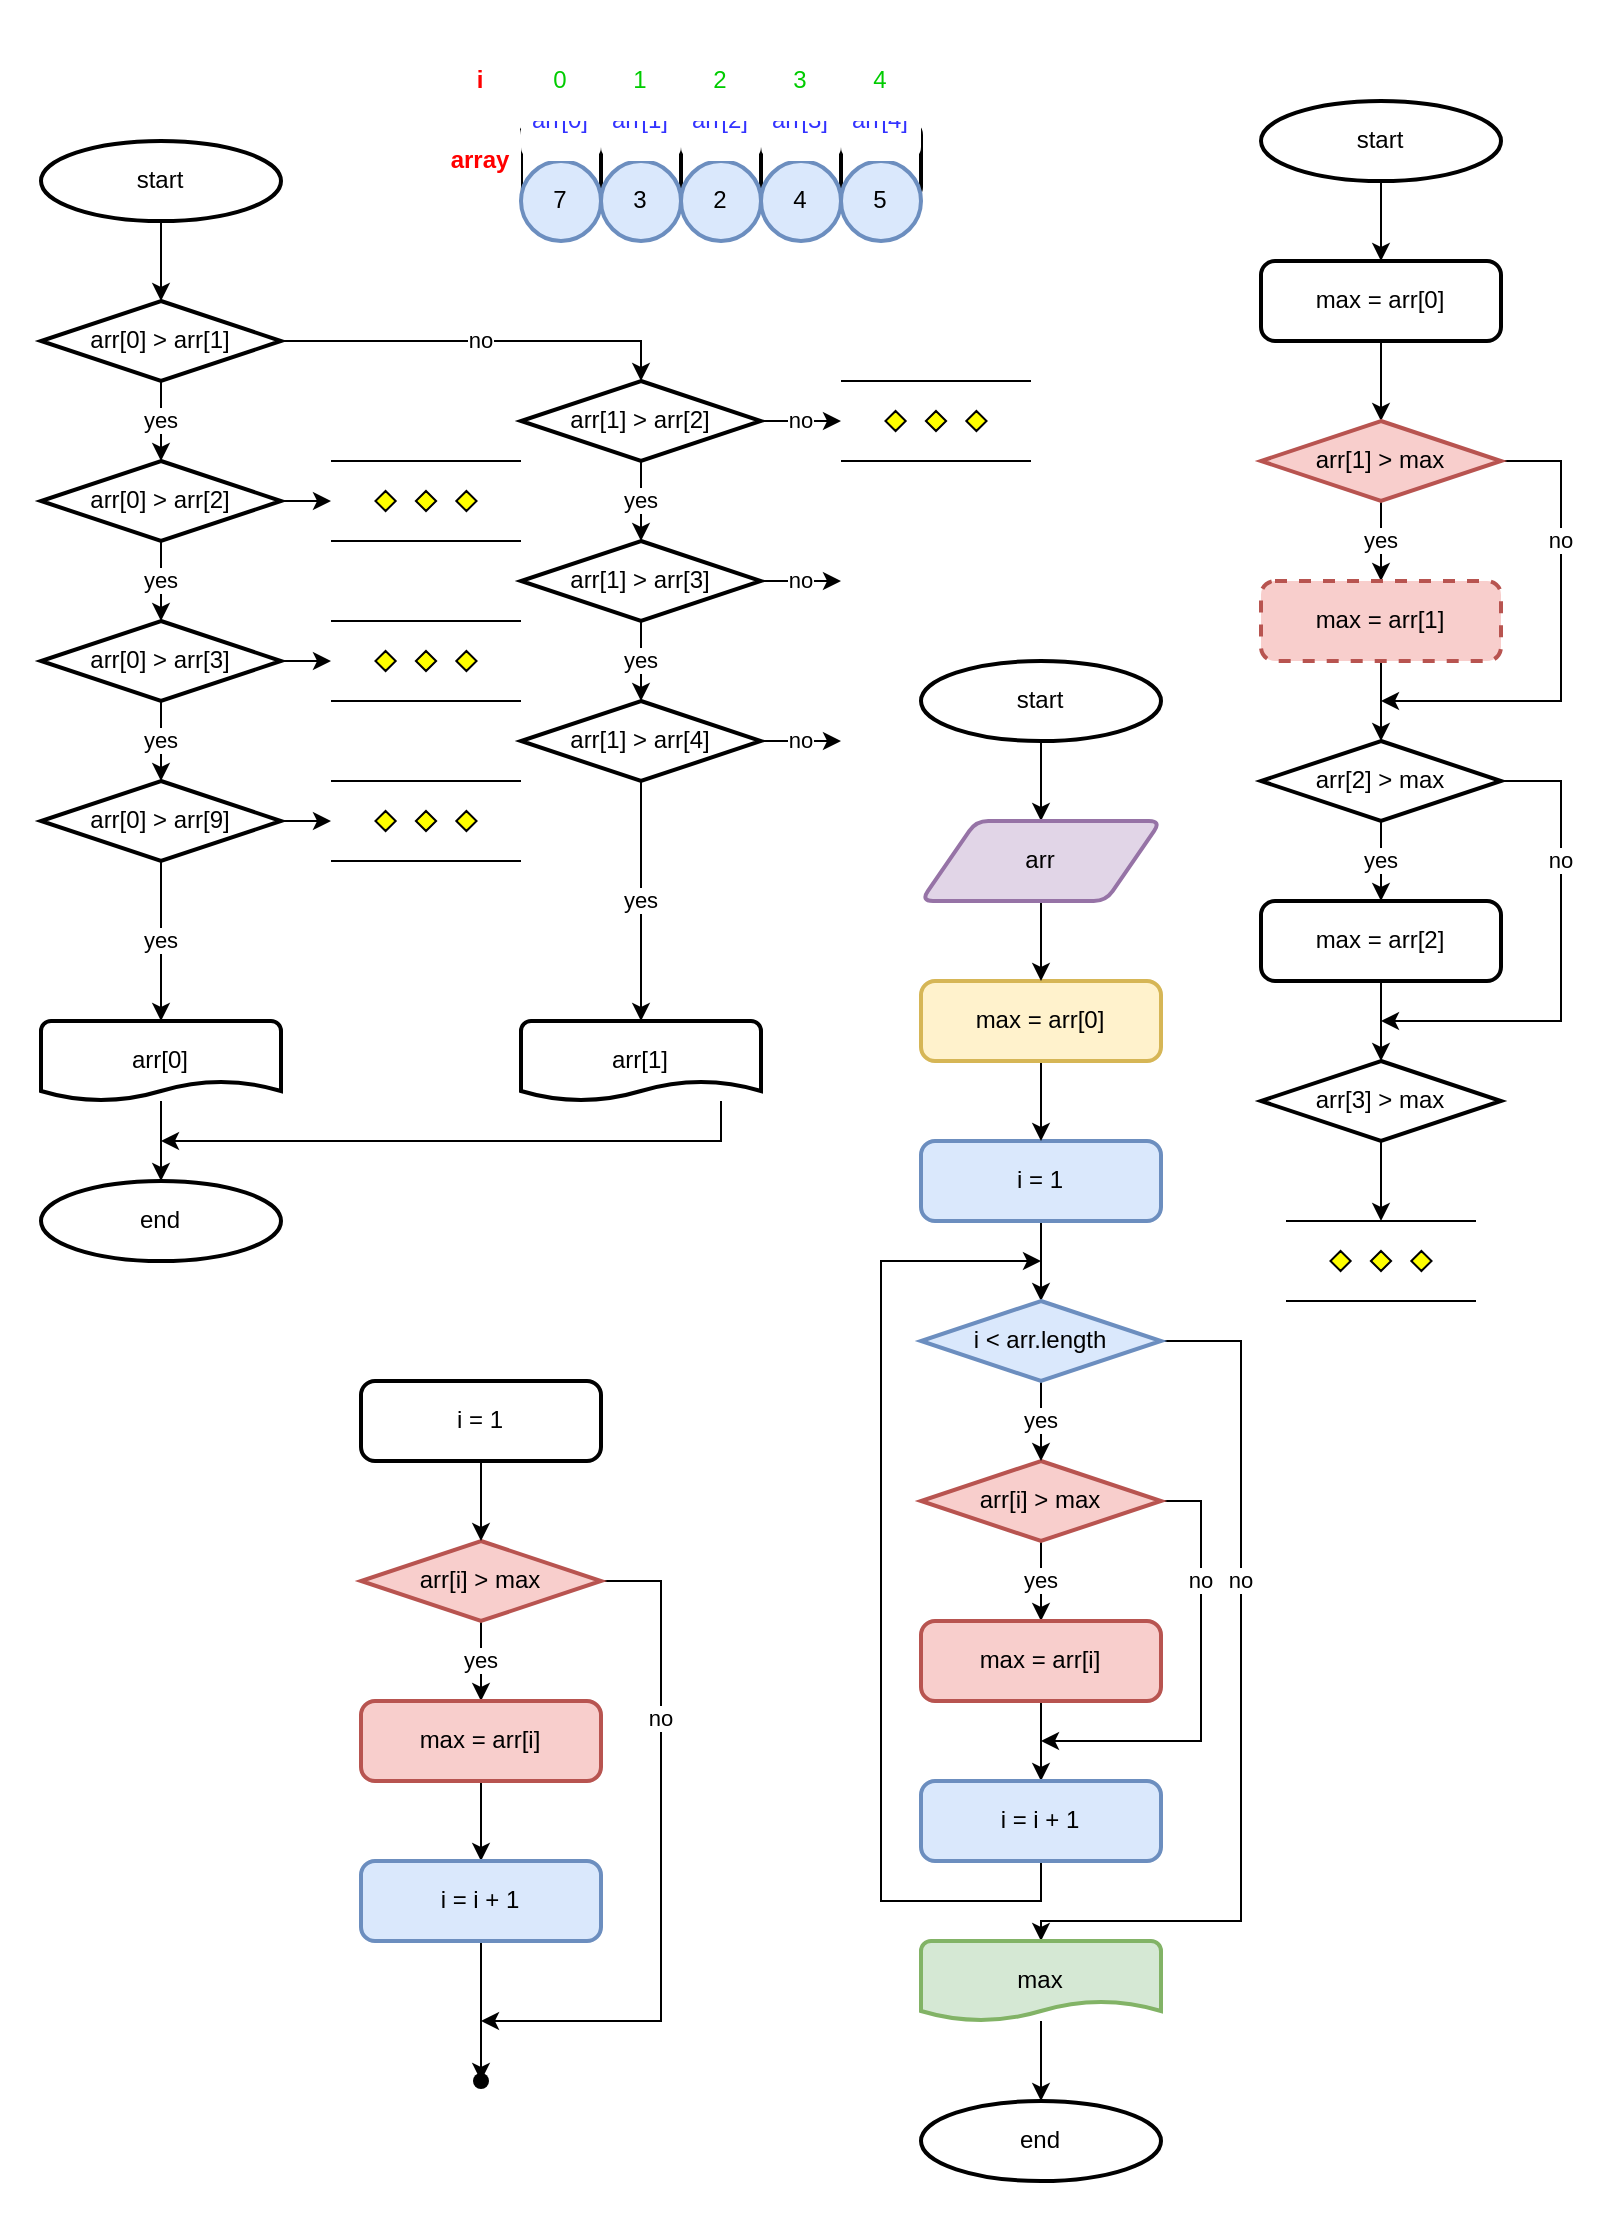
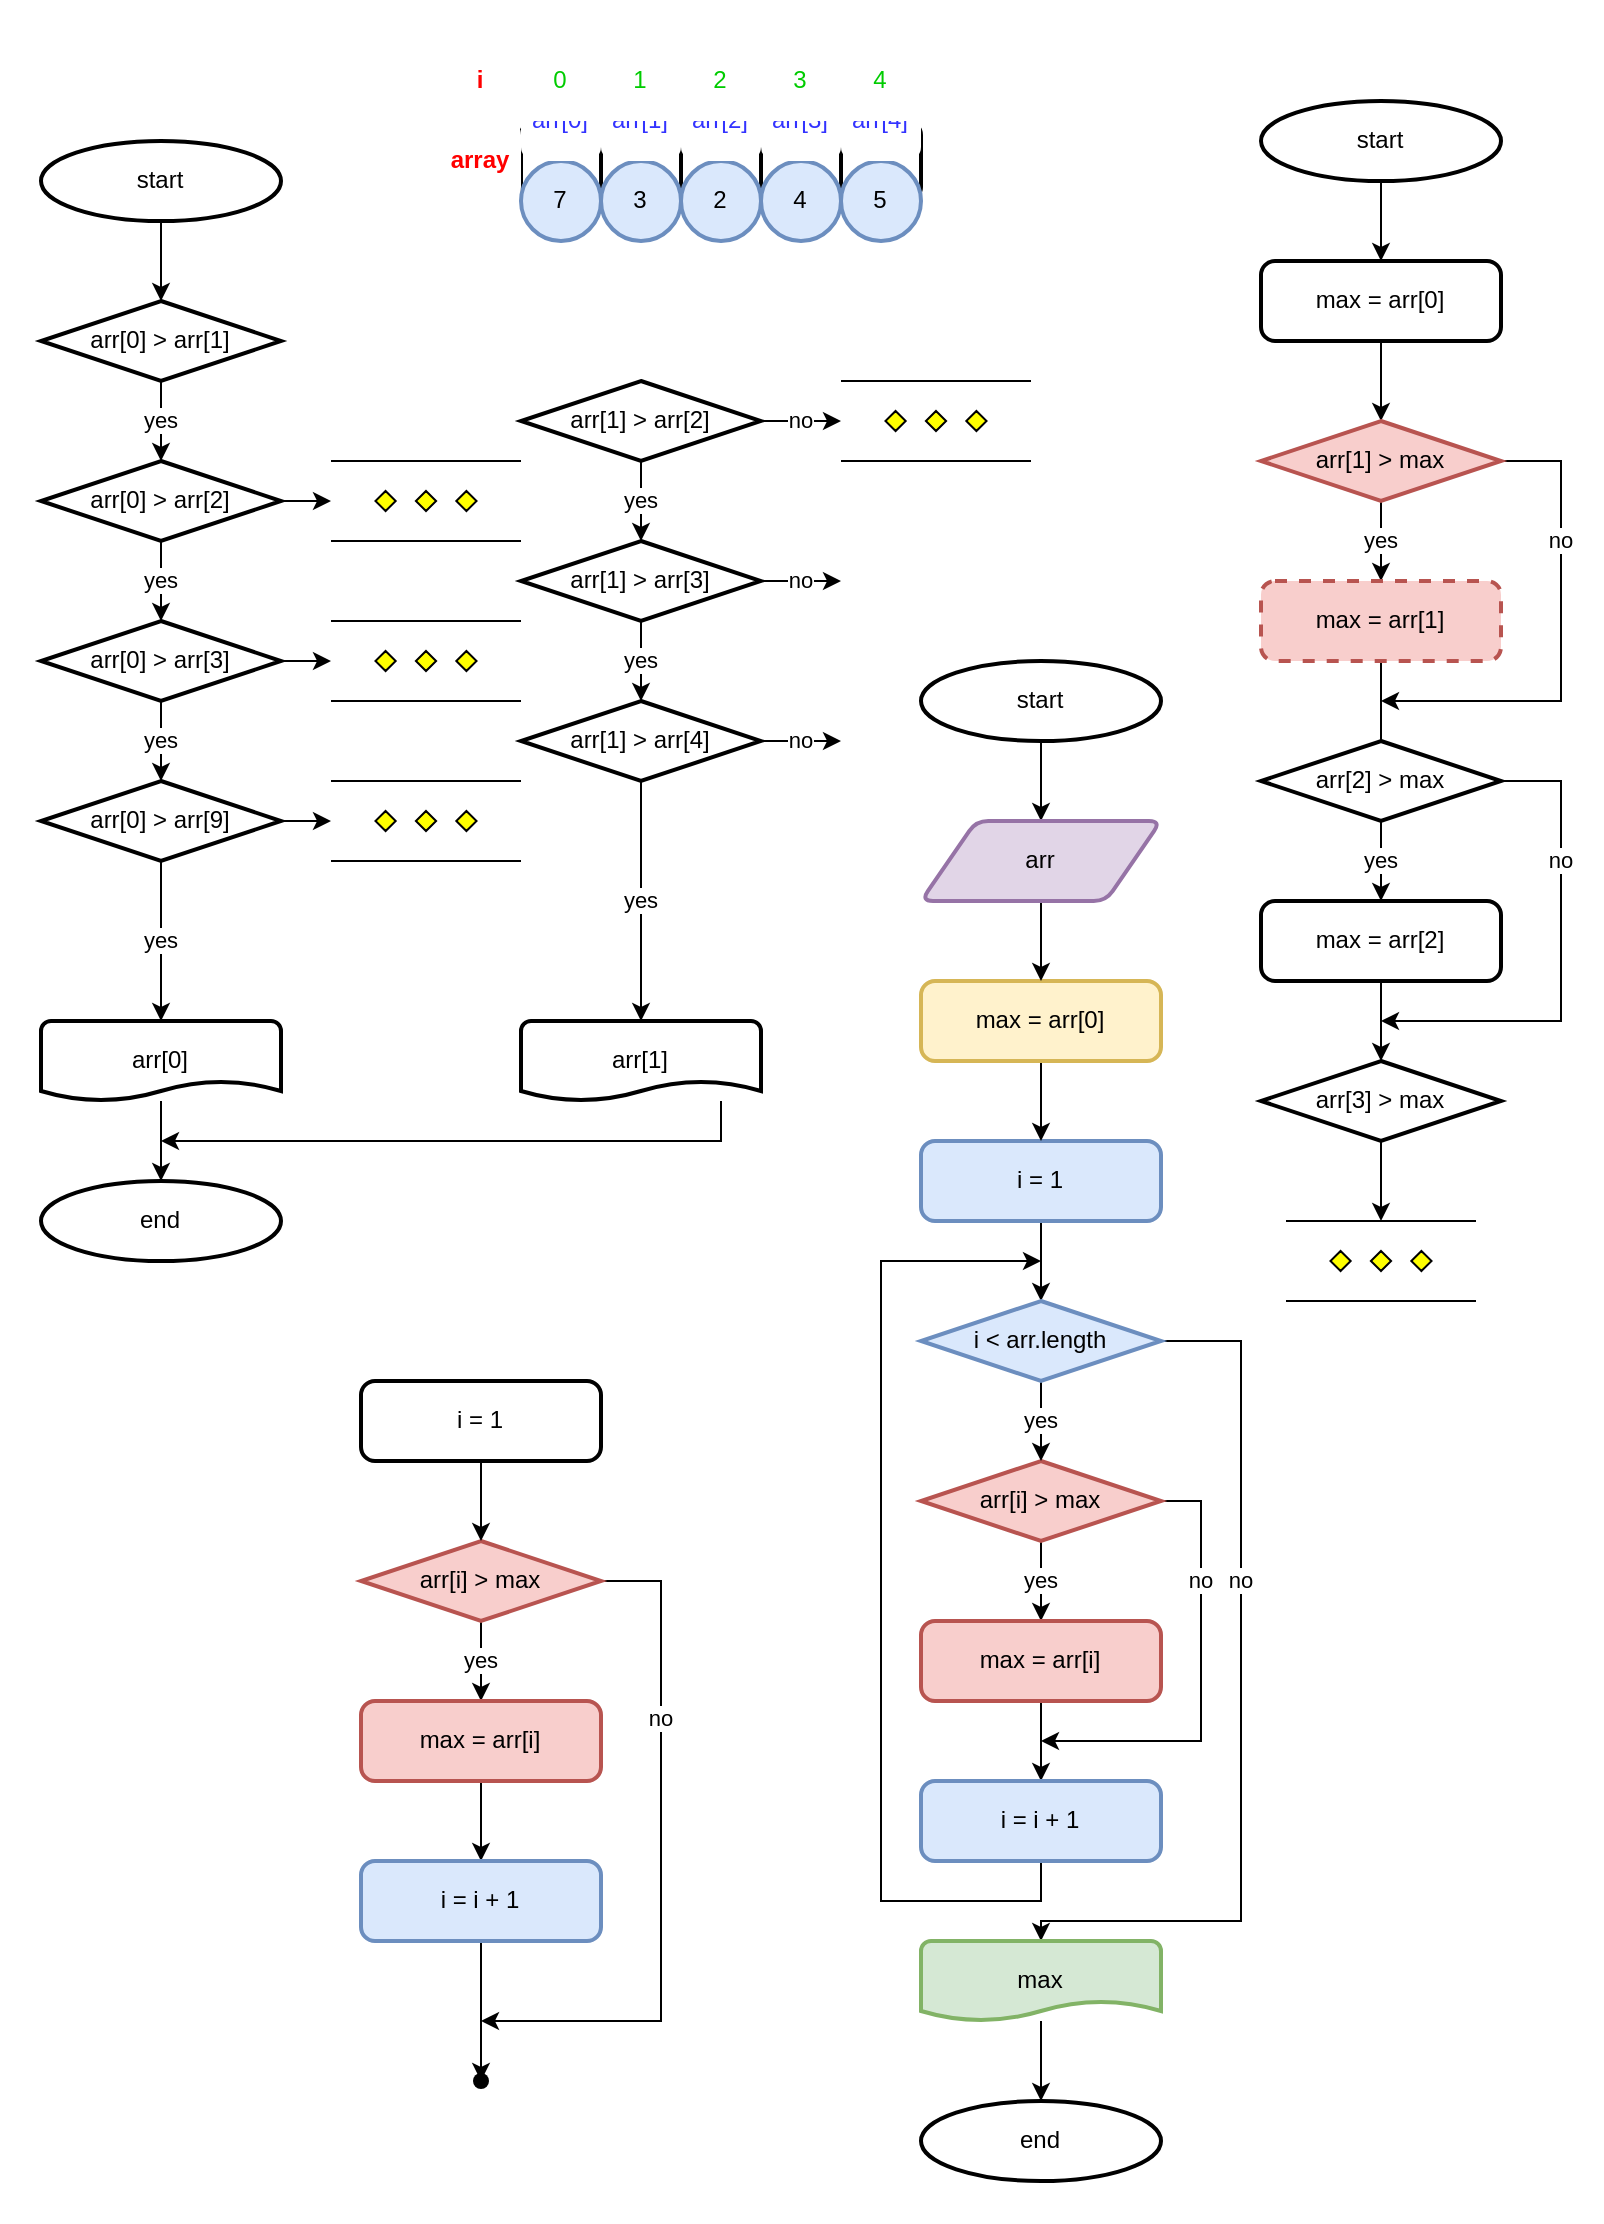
edge "arr[0] > arr[1]" -> "arr[1] > arr[2]": removed, label "no"
edge "max = arr[1]" -> "arr[2] > max": arrowhead classic -> none
